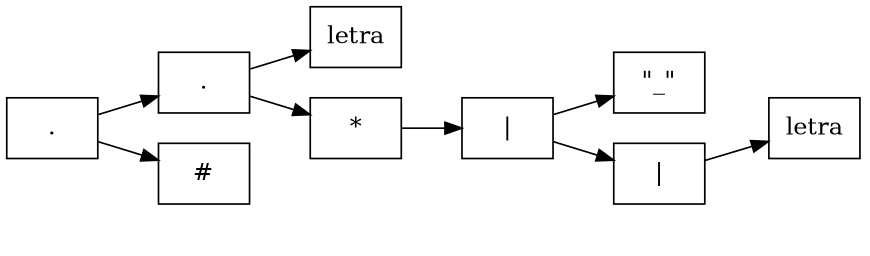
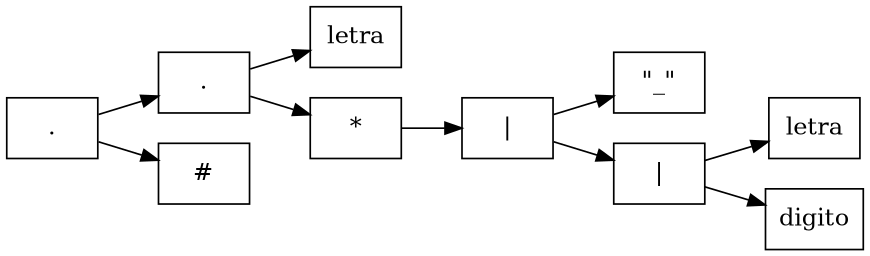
node "digito": added
